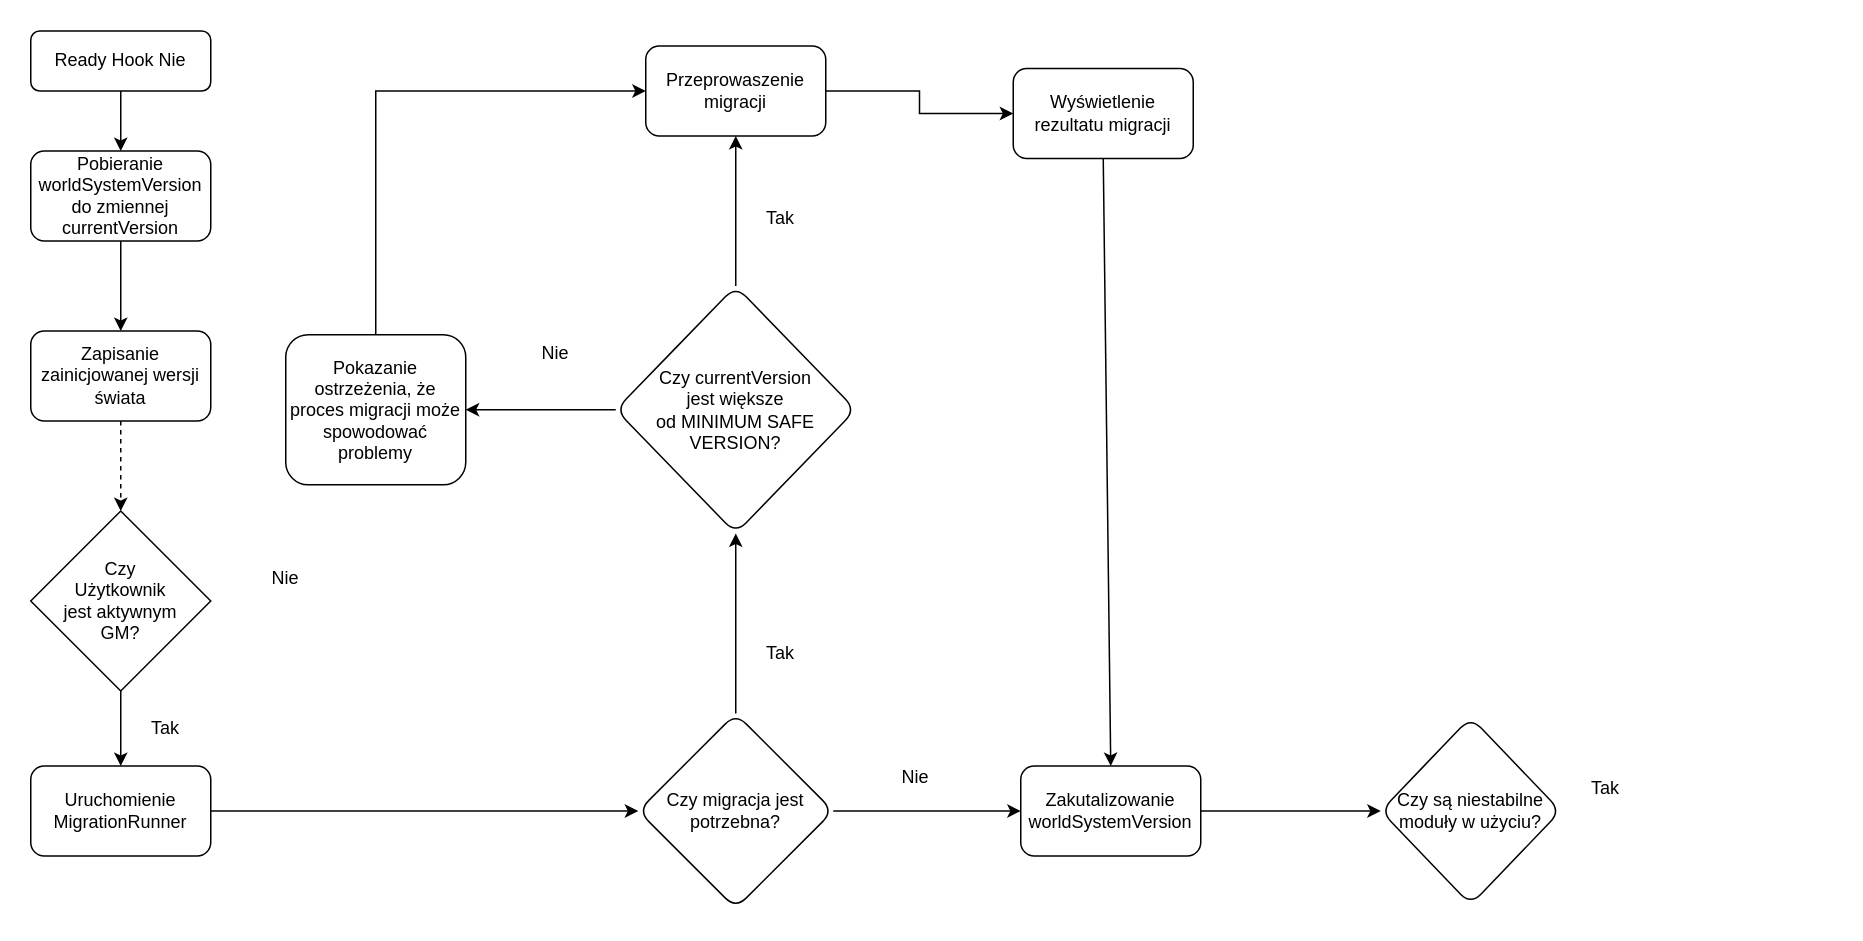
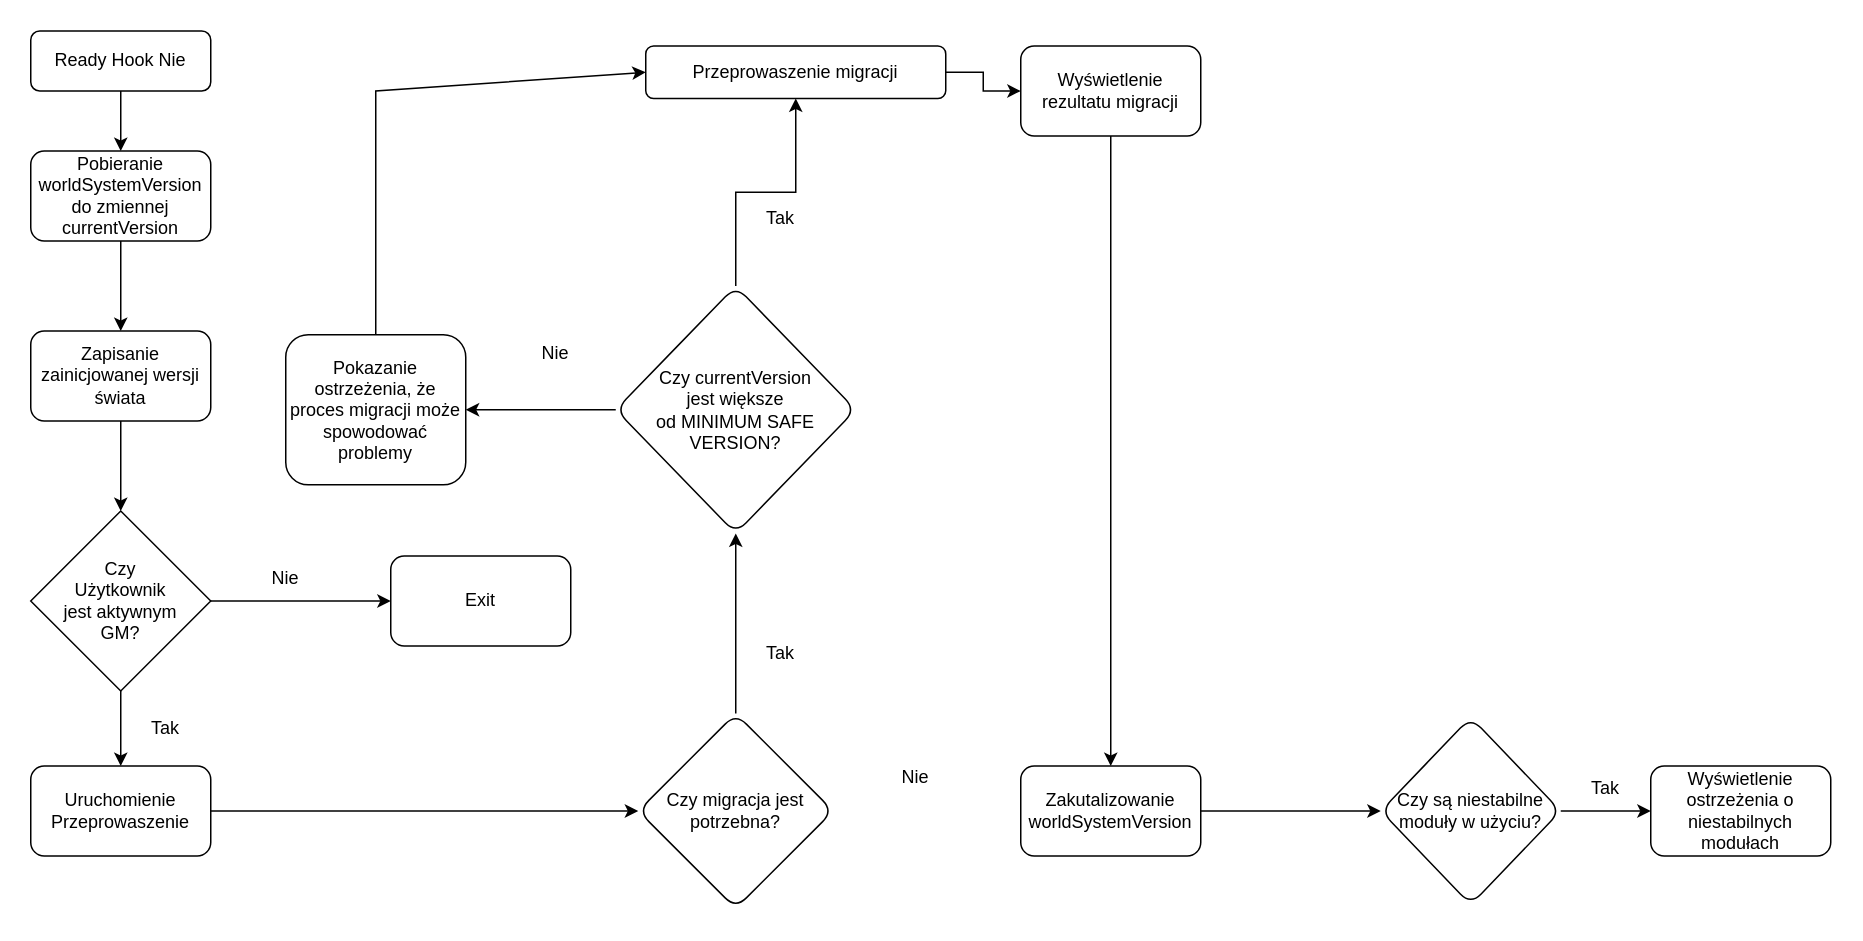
node "Przeprowaszenie migracji": size 180x90 -> 300x53
node "Wyświetlenie rezultatu migracji": moved (1103, 113) -> (1111, 91)
edge "Zapisanie zainicjowanej wersji świata" -> "Czy Użytkownik jest aktywnym GM?": style dashed -> solid
edge "Czy Użytkownik jest aktywnym GM?" -> "Exit": added
node "Exit": added
node "Uruchomienie MigrationRunner": label "Uruchomienie MigrationRunner" -> "Uruchomienie Przeprowaszenie"
edge "Czy migracja jest potrzebna?" -> "Zakutalizowanie worldSystemVersion": removed
edge "Czy są niestabilne moduły w użyciu?" -> "Wyświetlenie ostrzeżenia o niestabilnych modułach": added
node "Wyświetlenie ostrzeżenia o niestabilnych modułach": added
